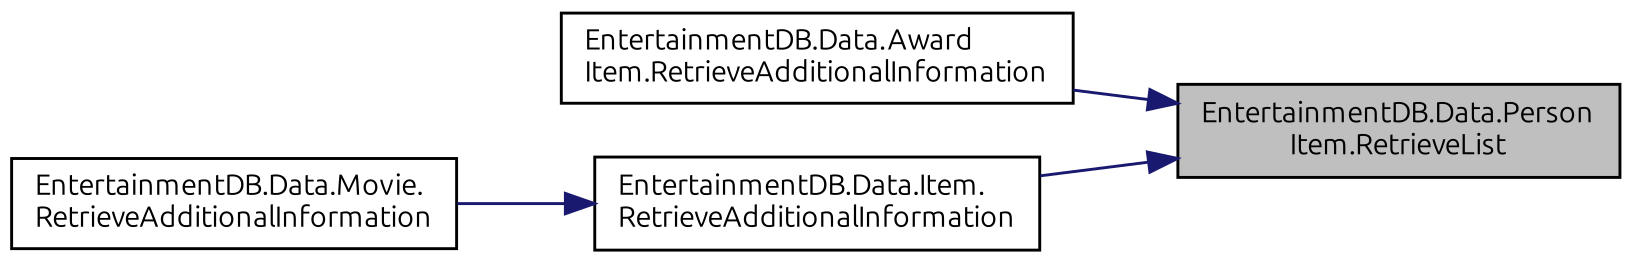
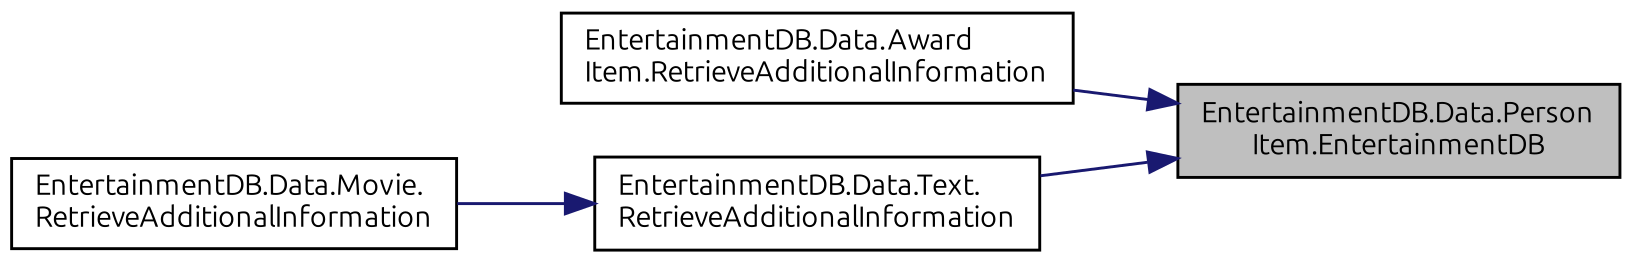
node "EntertainmentDB.Data.Person Item.RetrieveList": label "EntertainmentDB.Data.Person Item.RetrieveList" -> "EntertainmentDB.Data.Person Item.EntertainmentDB"
node "EntertainmentDB.Data.Item. RetrieveAdditionalInformation": label "EntertainmentDB.Data.Item. RetrieveAdditionalInformation" -> "EntertainmentDB.Data.Text. RetrieveAdditionalInformation"
